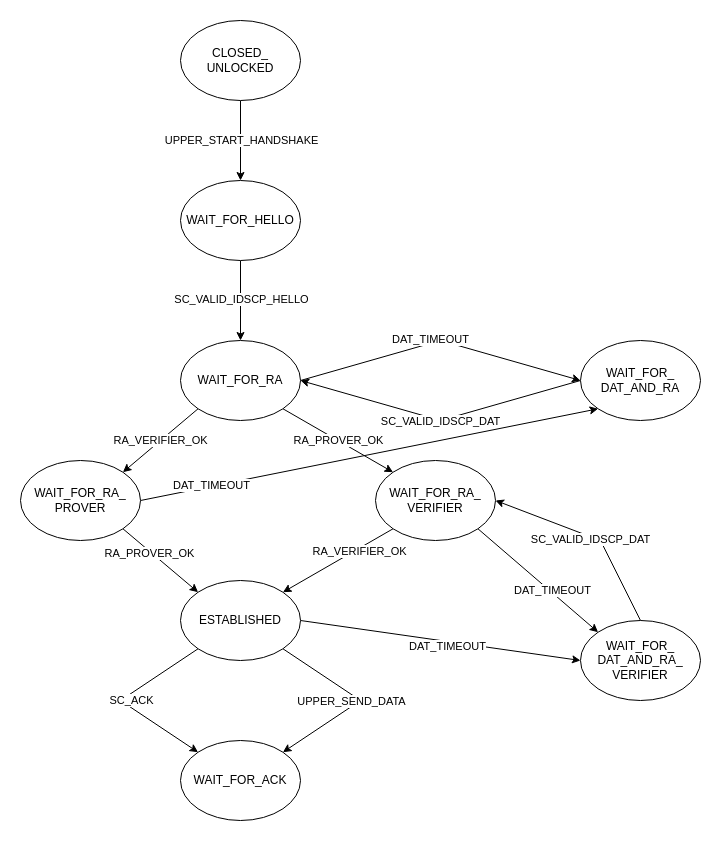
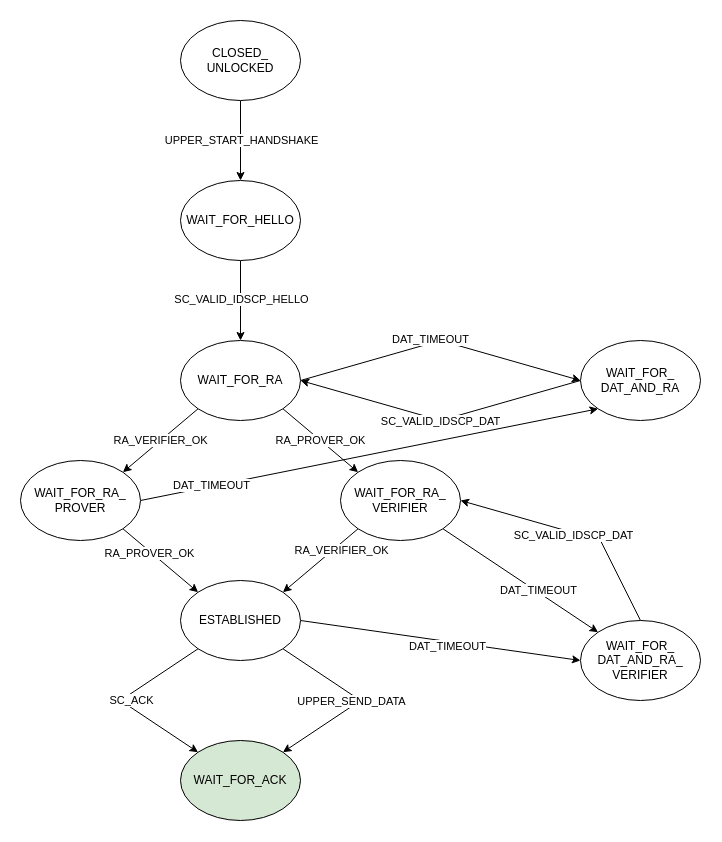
node "WAIT_FOR_RA_ VERIFIER": moved (436, 501) -> (401, 501)
node "WAIT_FOR_ACK": fillcolor #ffffff -> #d5e8d4
